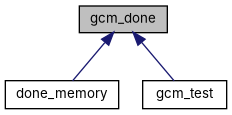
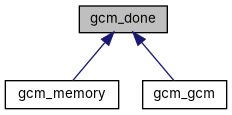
node "done_memory": label "done_memory" -> "gcm_memory"
node "gcm_test": label "gcm_test" -> "gcm_gcm"
